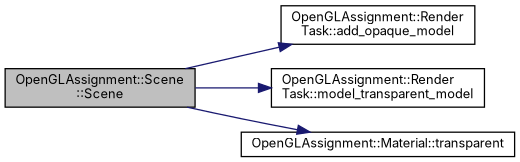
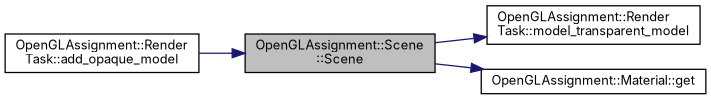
edge "OpenGLAssignment::Scene ::Scene" -> "OpenGLAssignment::Render Task::add_opaque_model": reversed
node "OpenGLAssignment::Material::transparent": label "OpenGLAssignment::Material::transparent" -> "OpenGLAssignment::Material::get"
